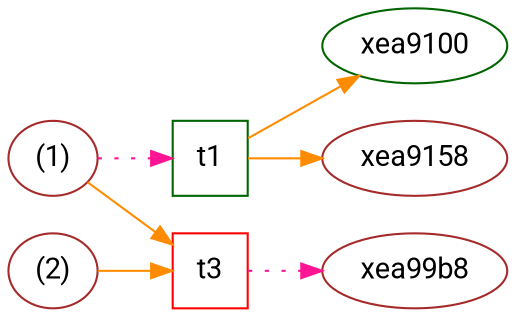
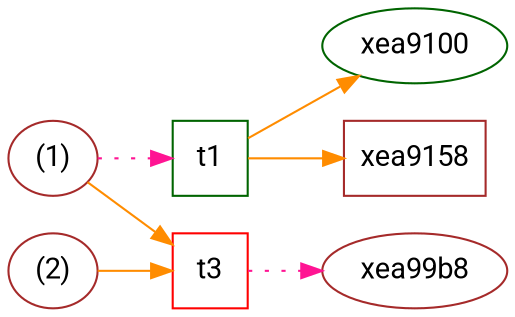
node "xea9158": shape ellipse -> box
